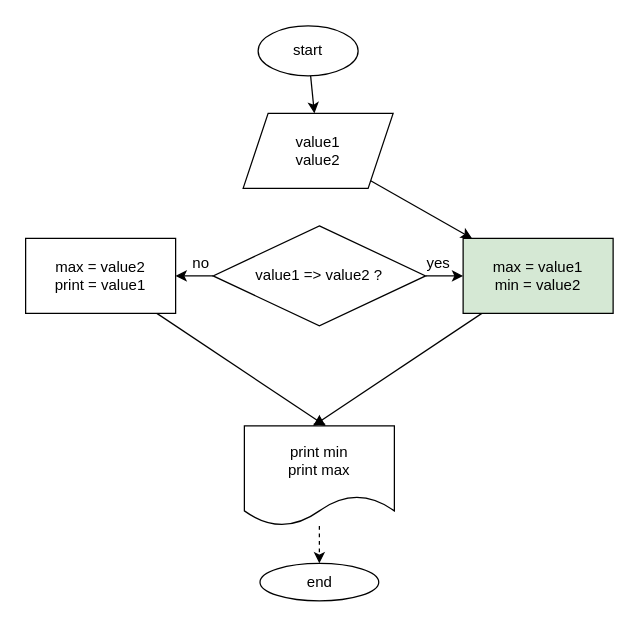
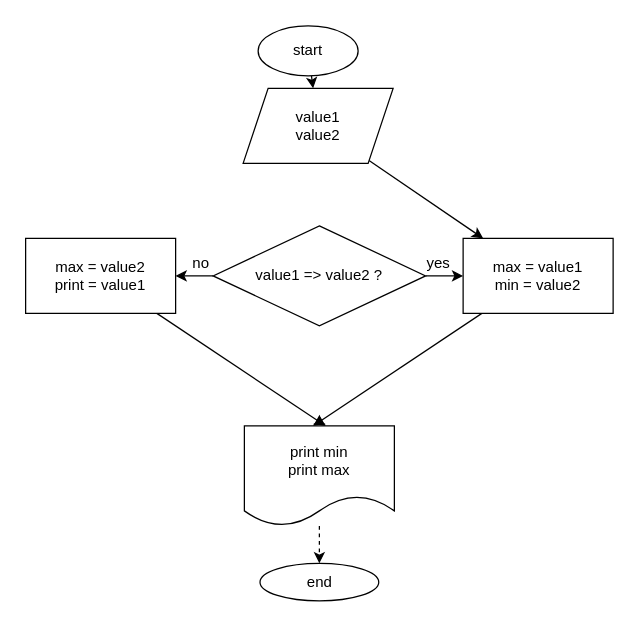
node "value1 value2": moved (318, 151) -> (318, 126)
node "max = value1 min = value2": fillcolor #d5e8d4 -> #ffffff
